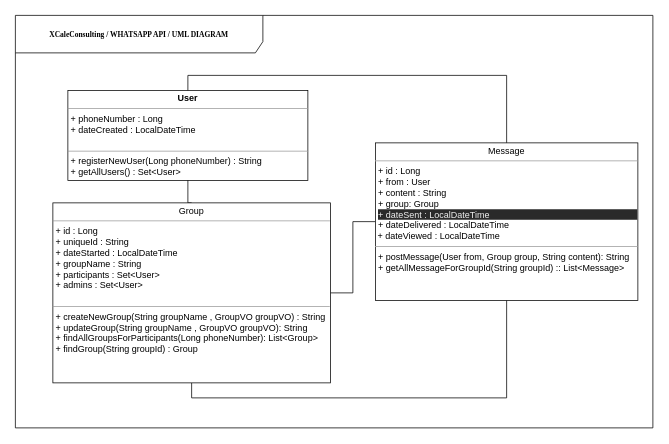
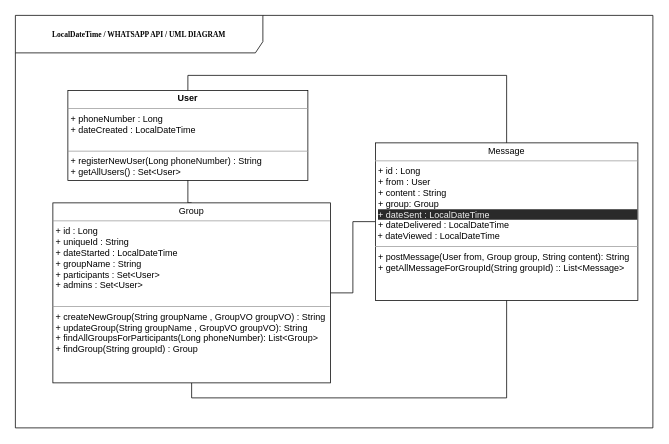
node "XCaleConsulting / WHATSAPP API / UML DIAGRAM": label "XCaleConsulting / WHATSAPP API / UML DIAGRAM" -> "LocalDateTime / WHATSAPP API / UML DIAGRAM"
